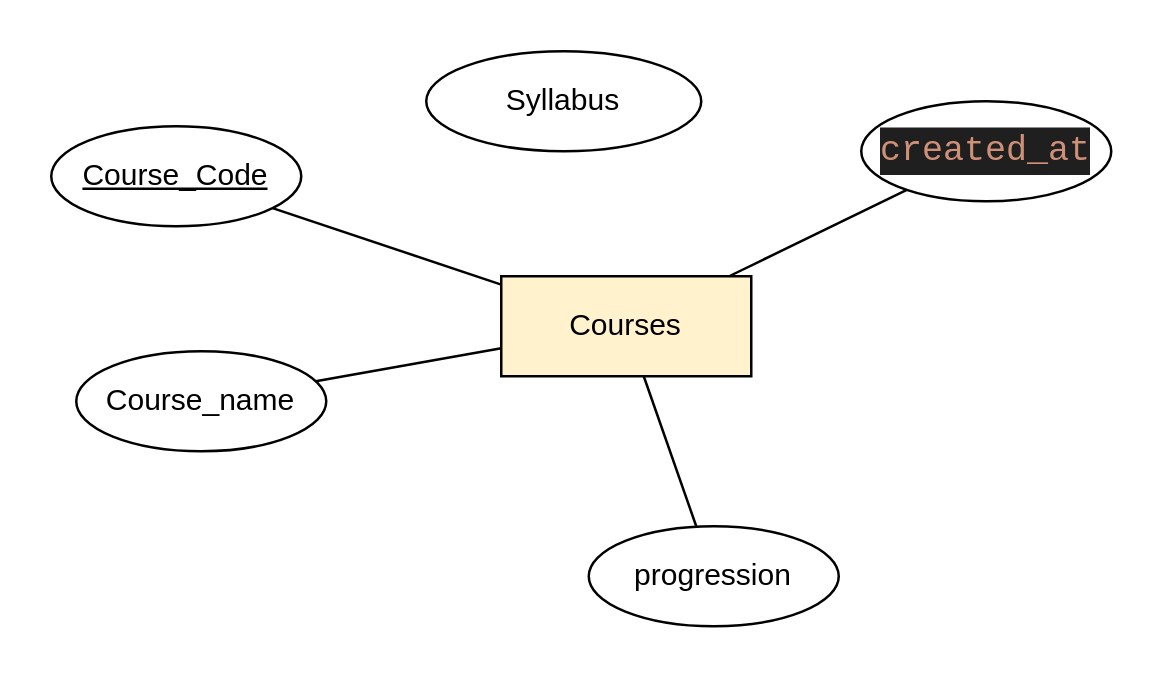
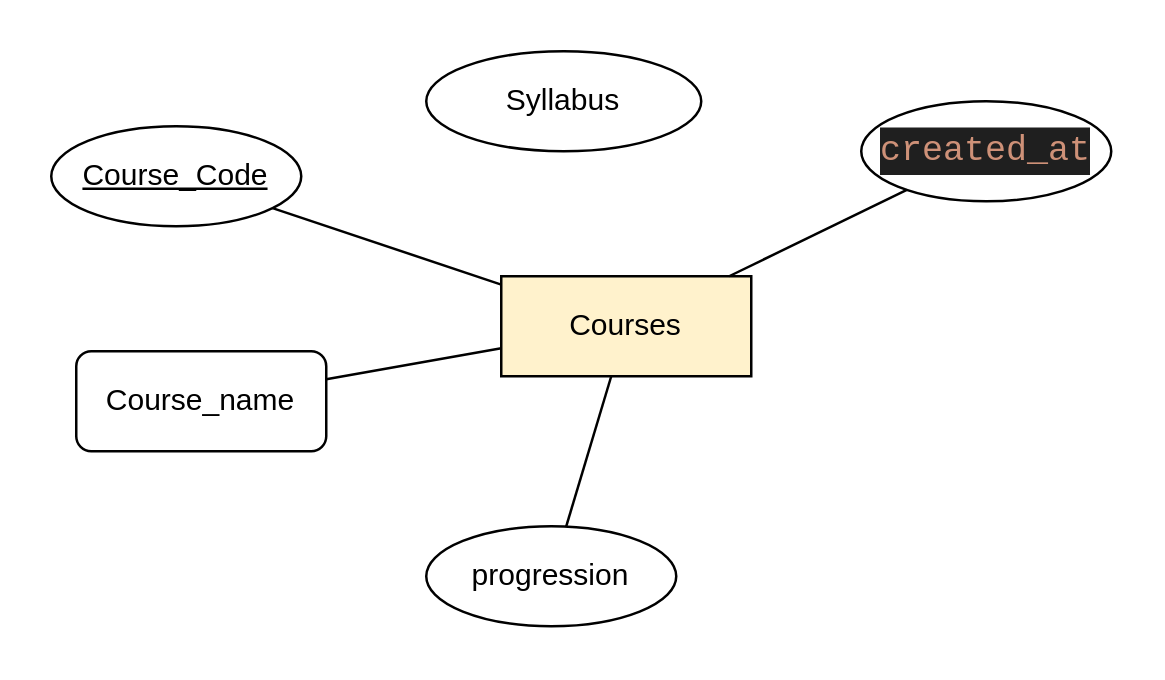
node "Course_name": shape ellipse -> rounded rectangle
node "progression": moved (714, 576) -> (551, 576)
